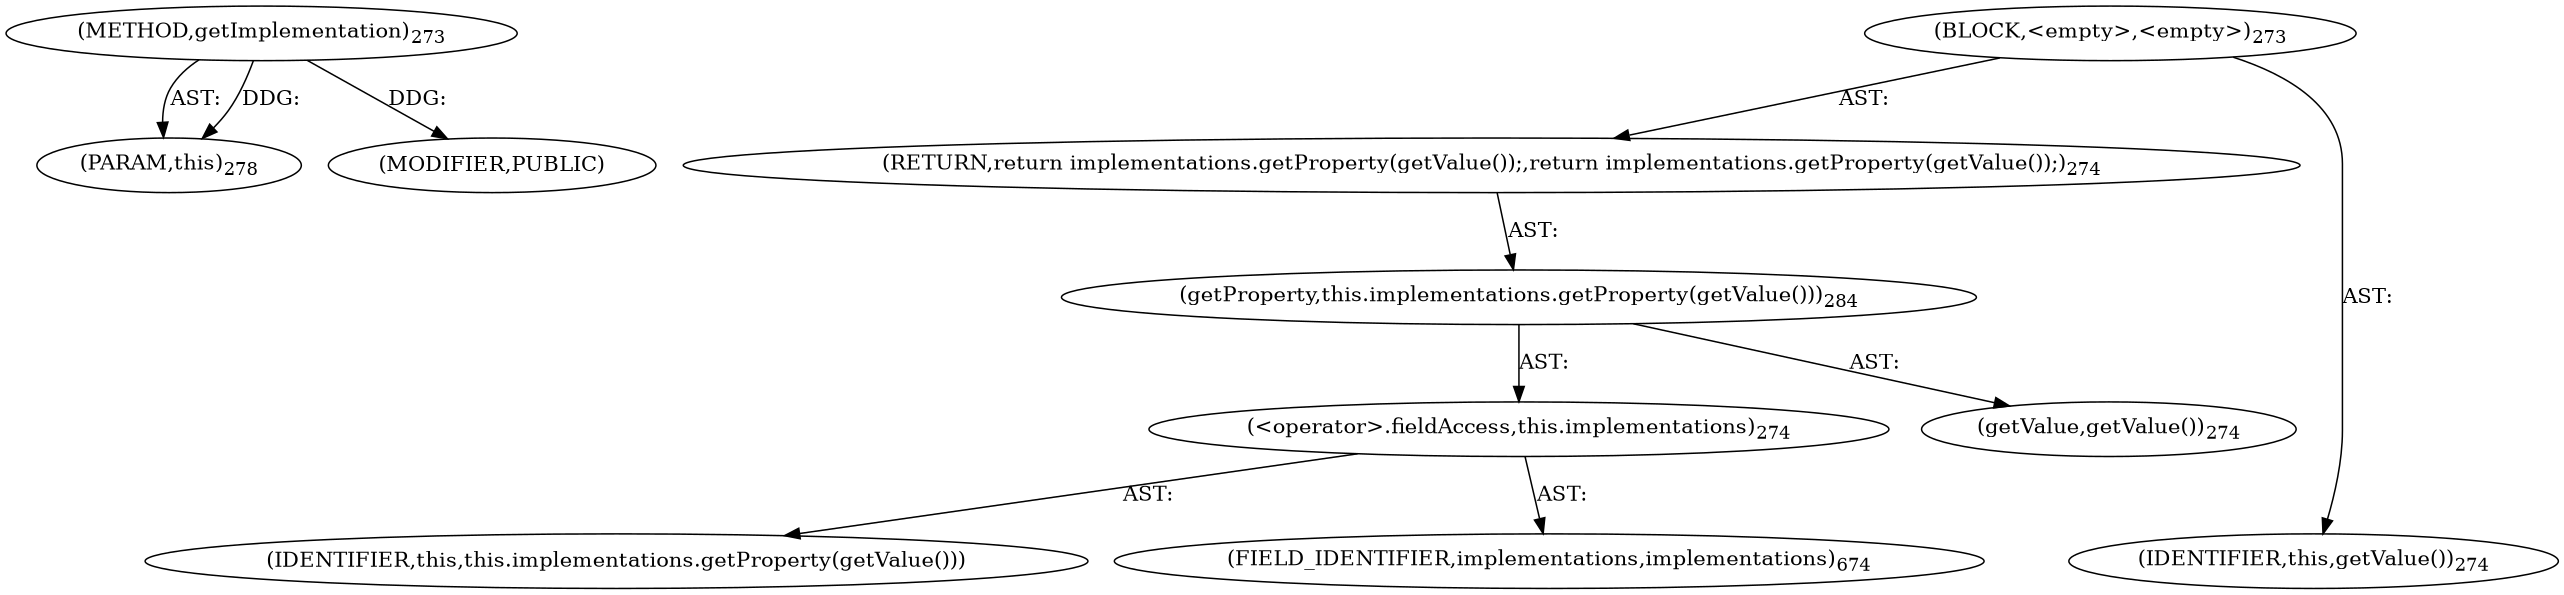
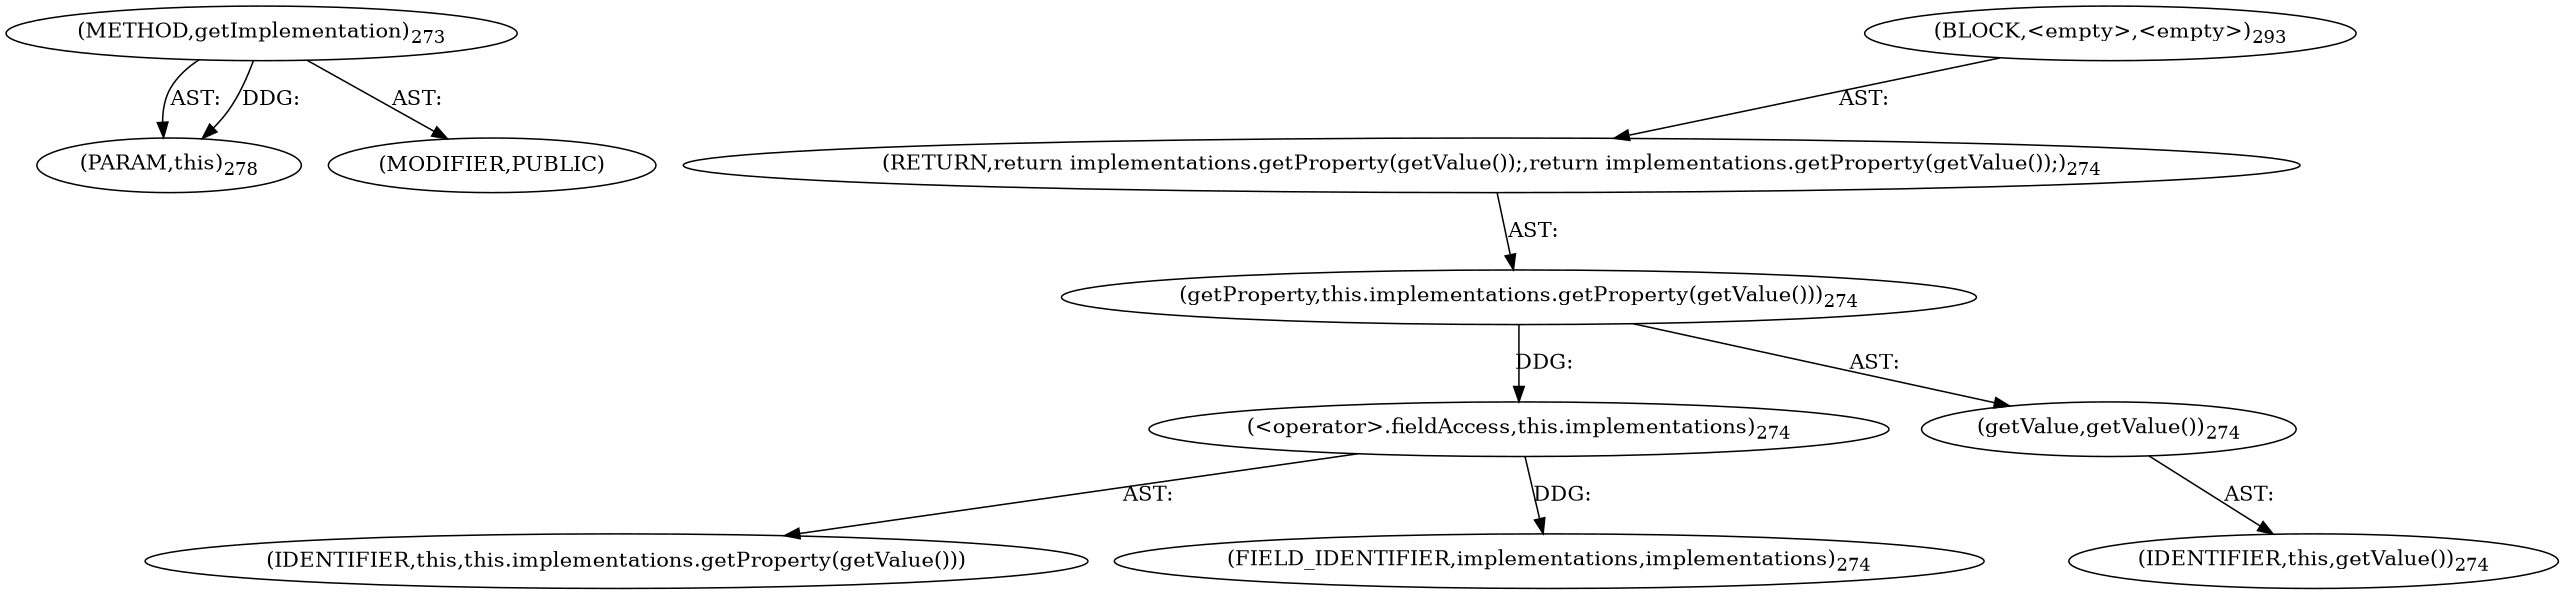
node "(BLOCK,<empty>,<empty>)": text "273" -> "293"
edge "(METHOD,getImplementation)" -> "(MODIFIER,PUBLIC)": label "DDG: " -> "AST: "
edge "(BLOCK,<empty>,<empty>)" -> "(IDENTIFIER,this,getValue())": now "(getValue,getValue())" -> "(IDENTIFIER,this,getValue())"
node "(getProperty,this.implementations.getProperty(getValue()))": text "284" -> "274"
edge "(getProperty,this.implementations.getProperty(getValue()))" -> "(<operator>.fieldAccess,this.implementations)": label "AST: " -> "DDG: "
edge "(<operator>.fieldAccess,this.implementations)" -> "(FIELD_IDENTIFIER,implementations,implementations)": label "AST: " -> "DDG: "
node "(FIELD_IDENTIFIER,implementations,implementations)": text "674" -> "274"
